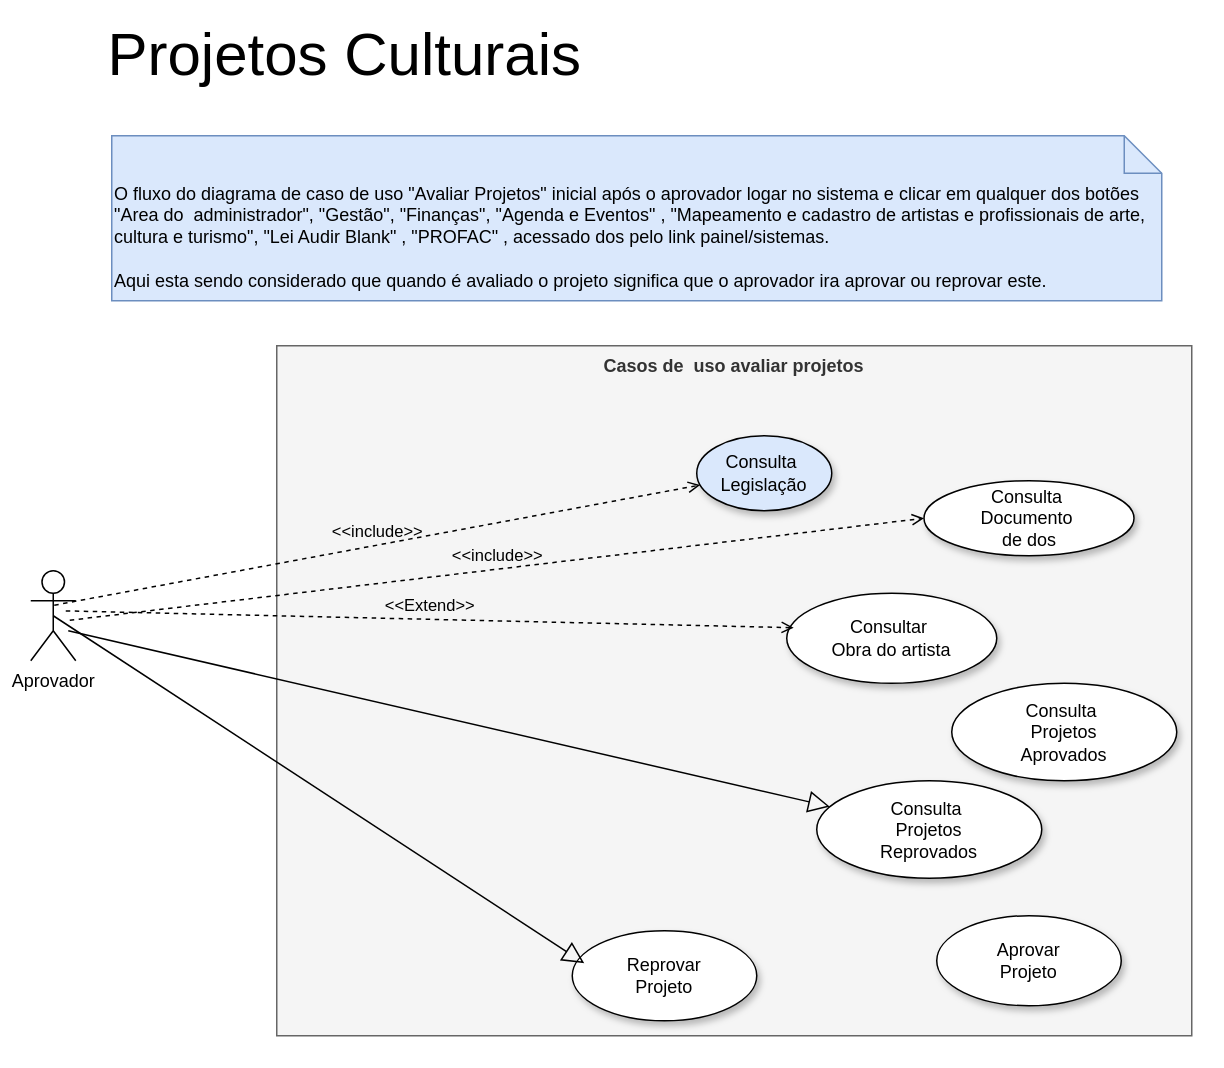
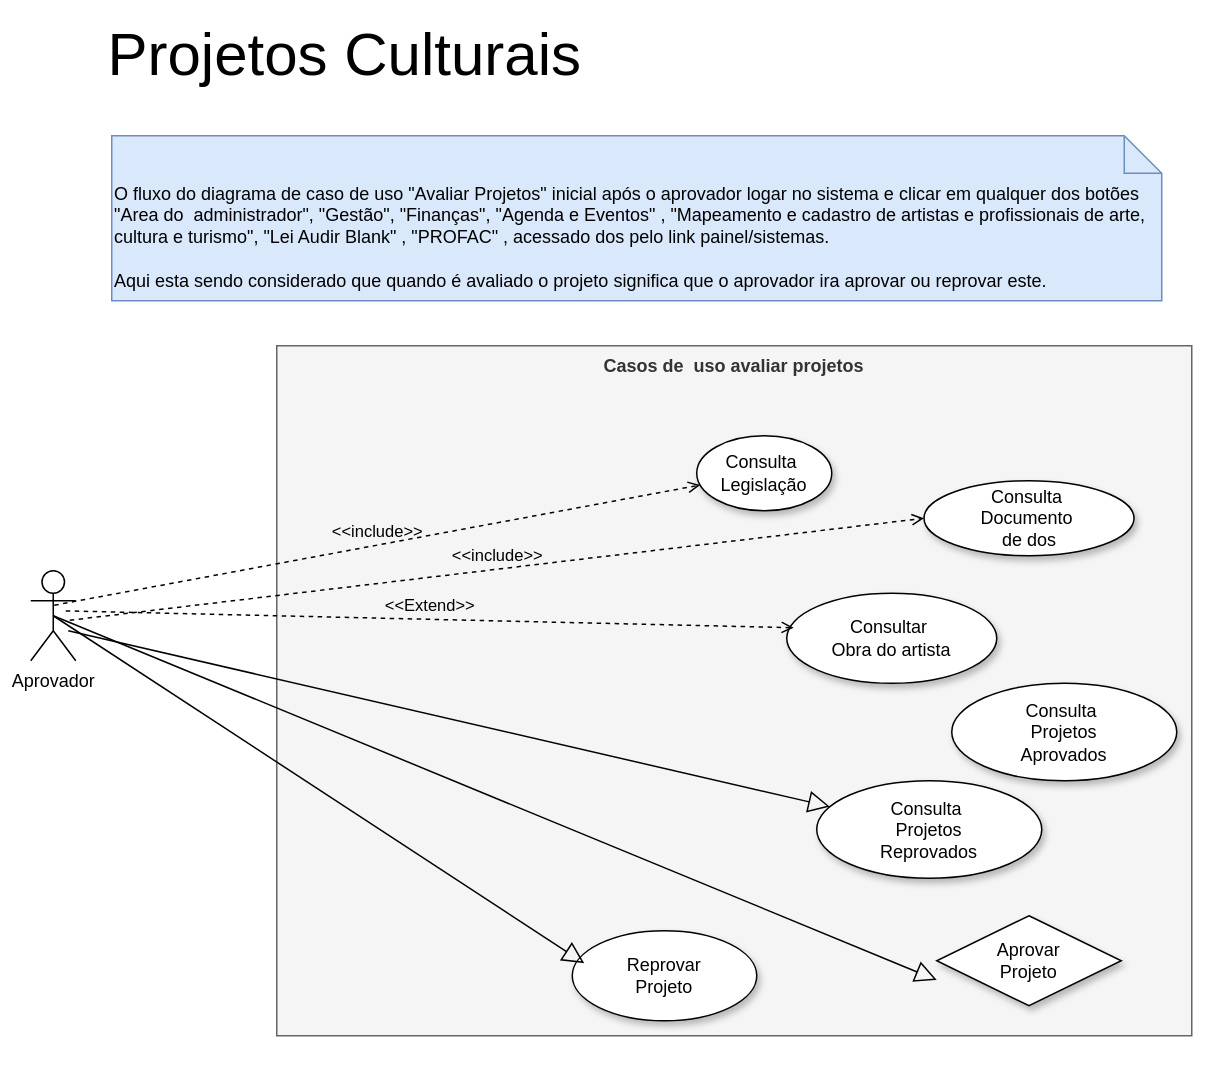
node "Consulta Legislação": fillcolor #dae8fc -> #ffffff
edge "Aprovador" -> "Aprovar Projeto": added
node "Aprovar Projeto": shape ellipse -> diamond
